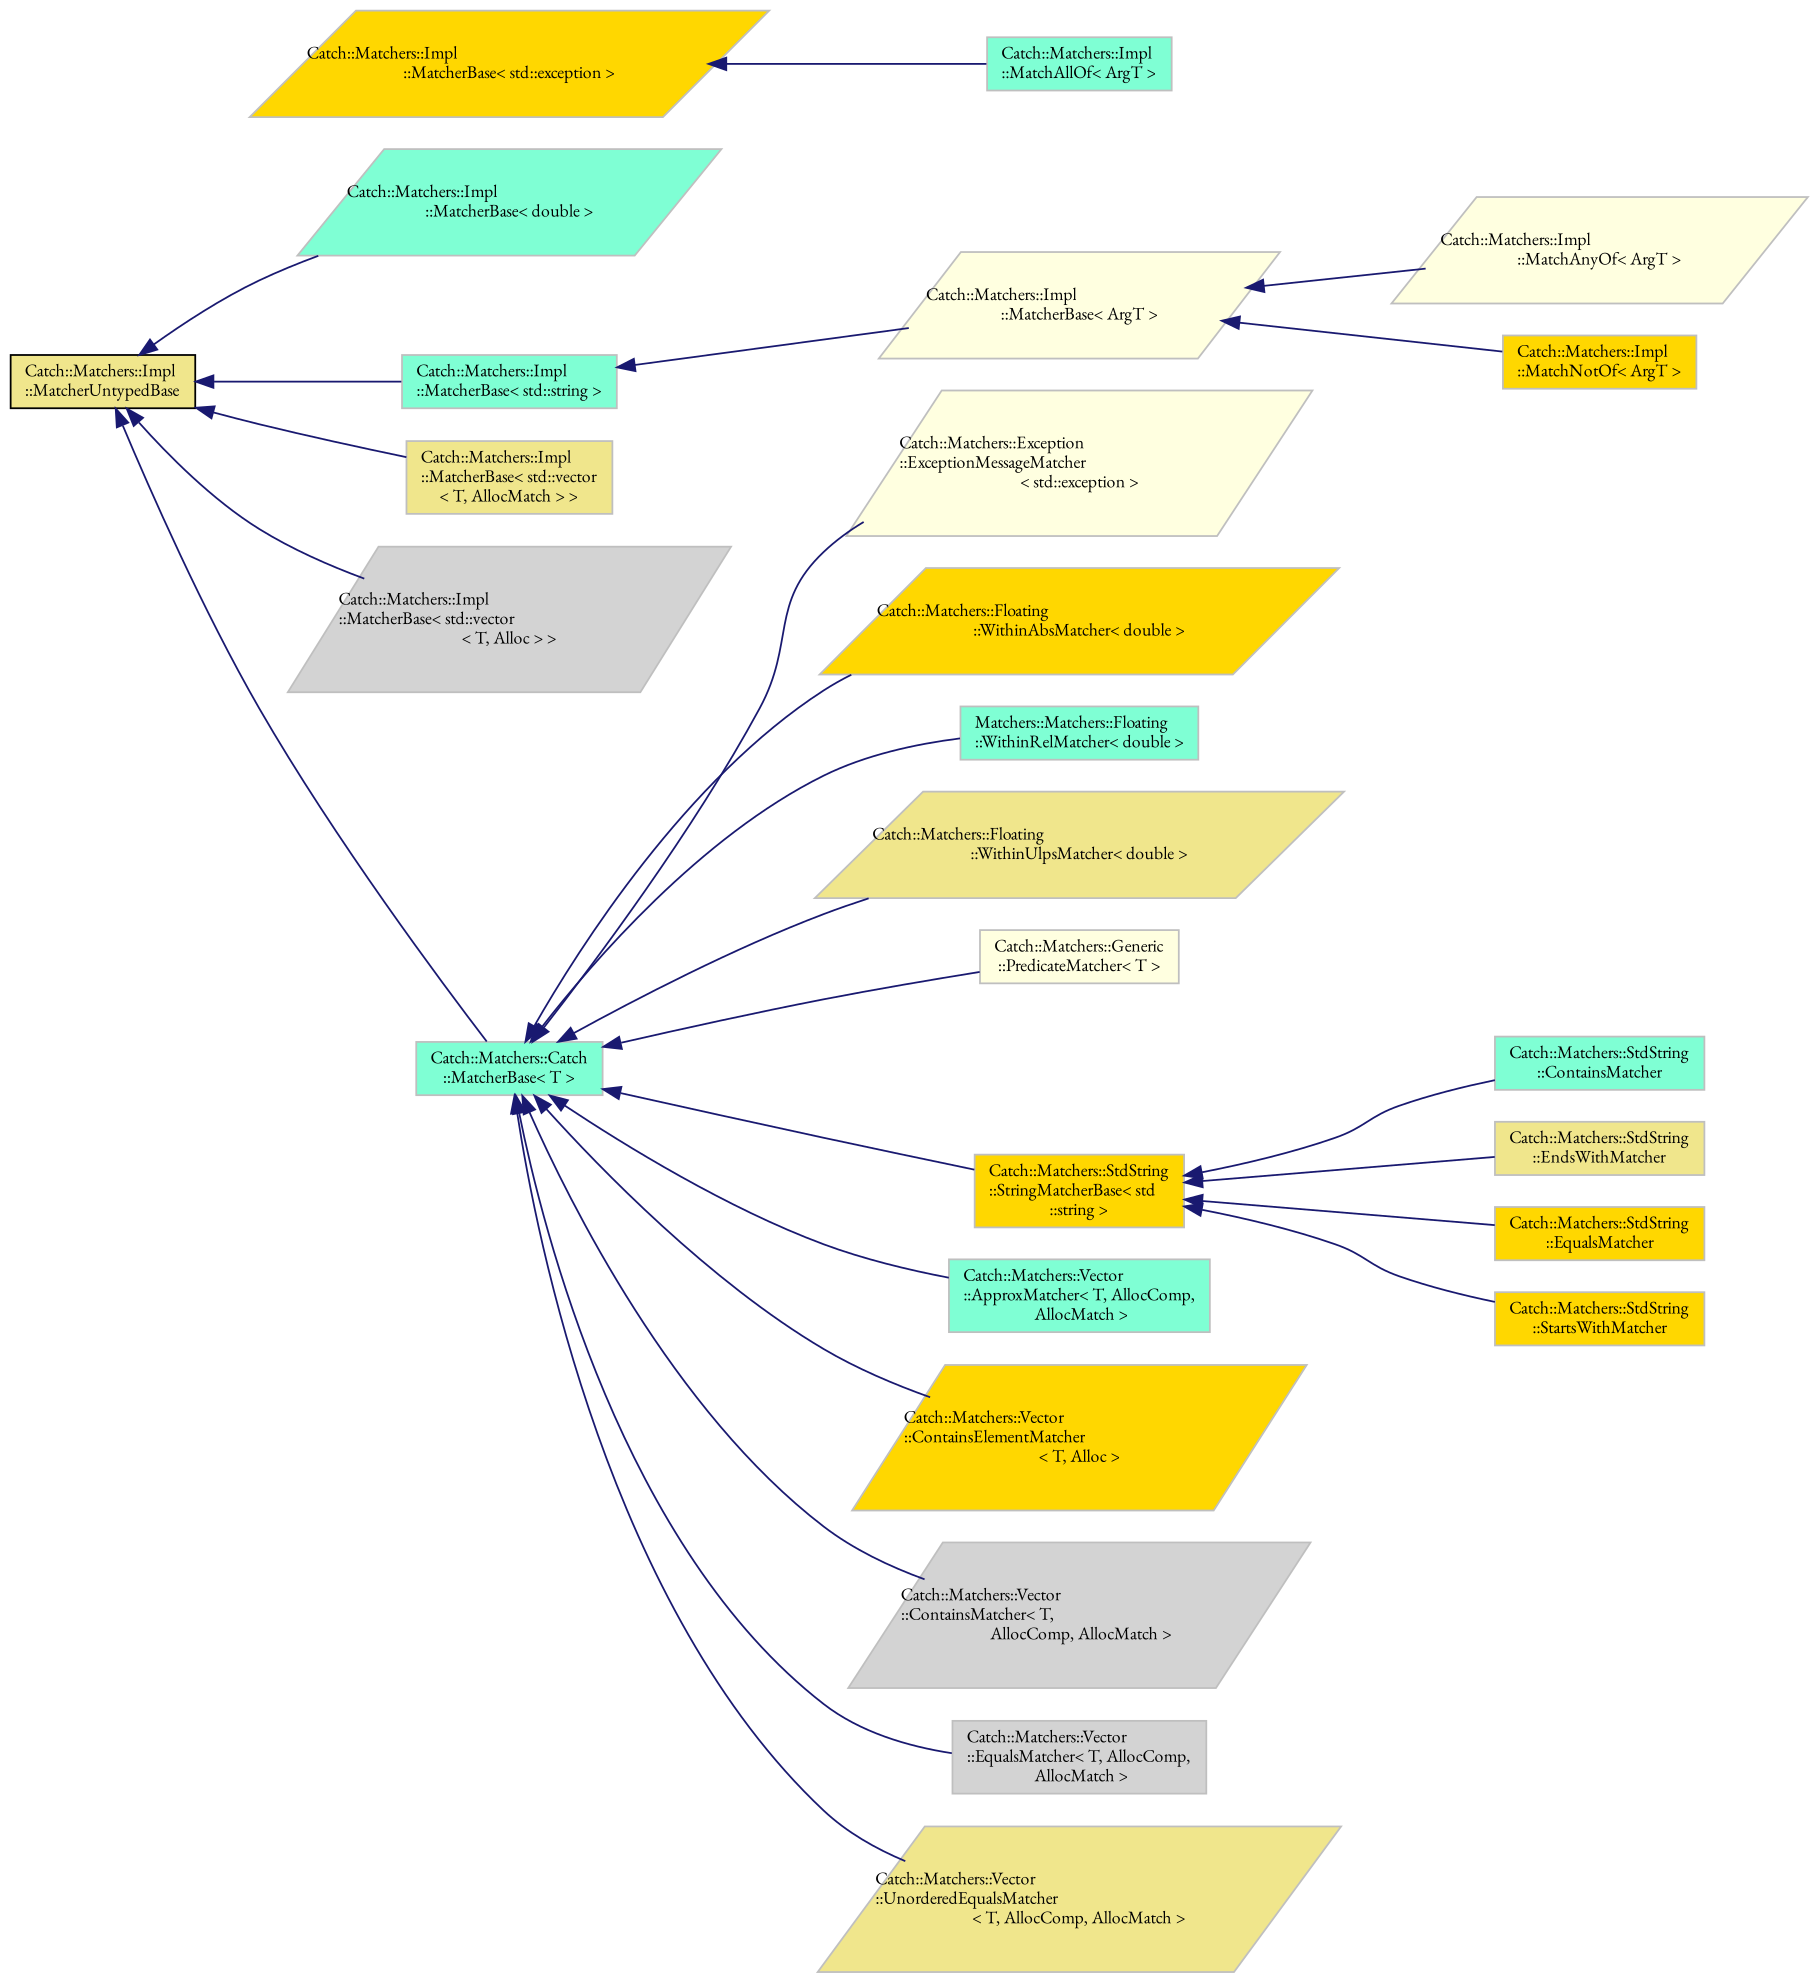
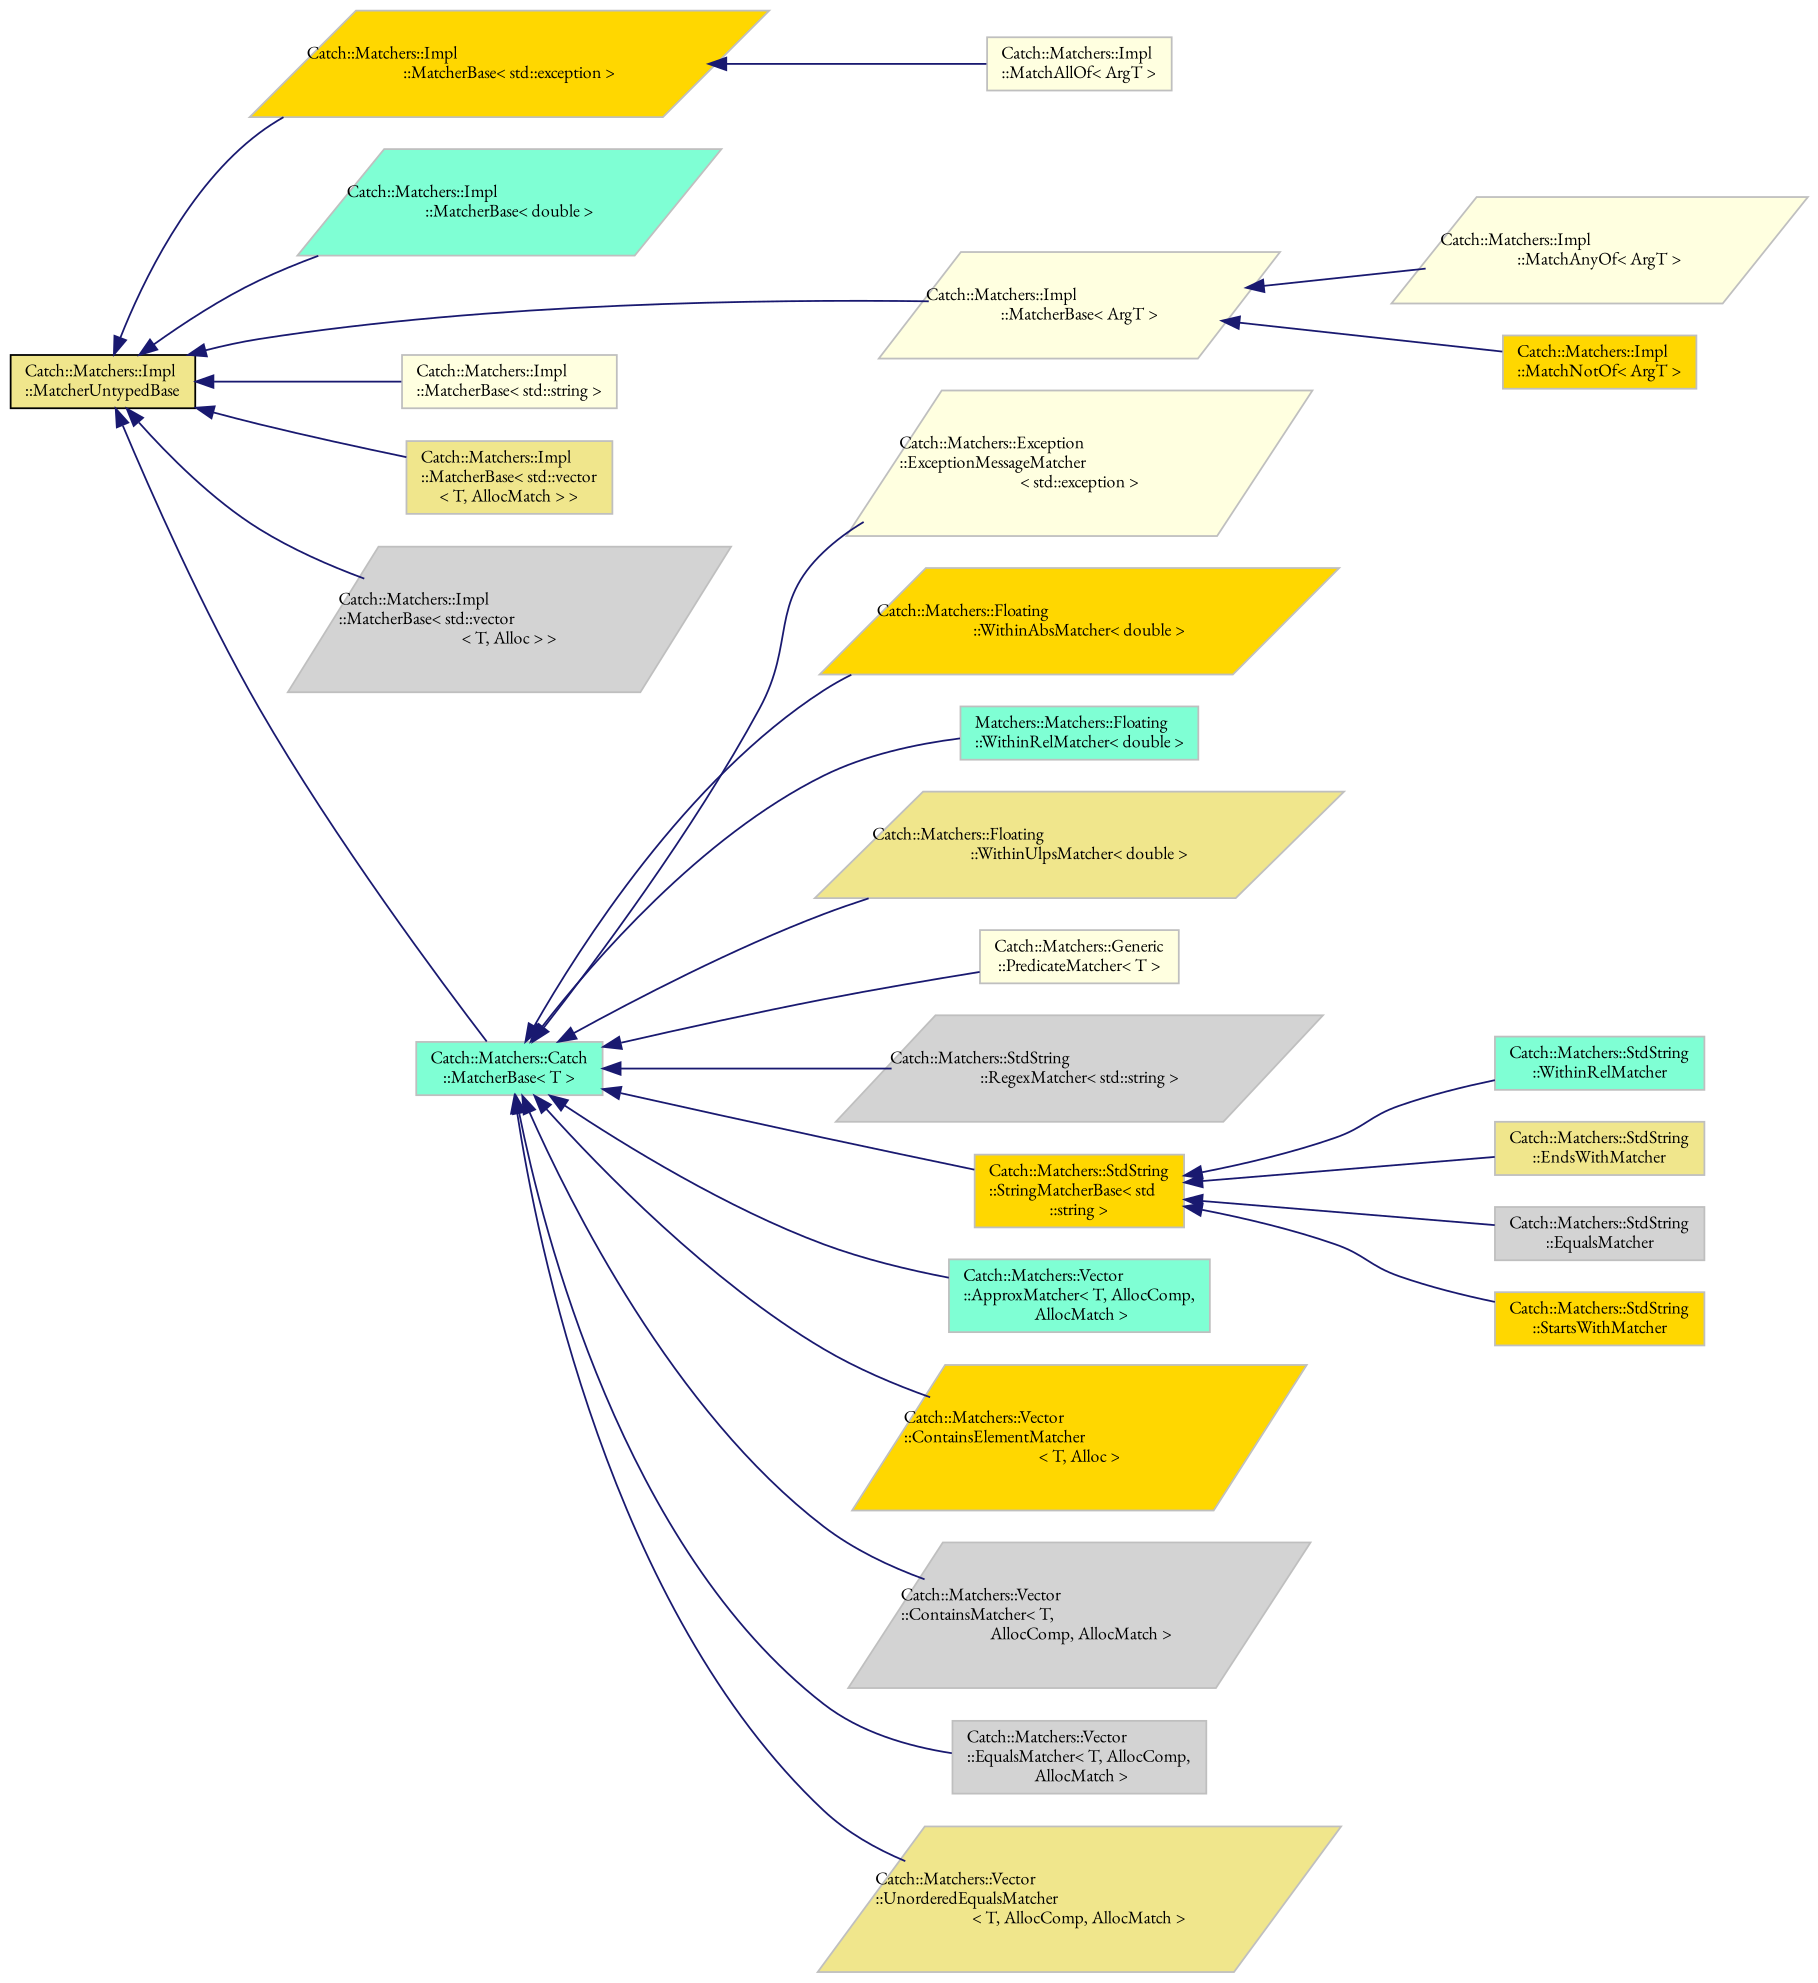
node "Catch::Matchers::Impl ::MatchAllOf< ArgT >": fillcolor aquamarine -> lightyellow
edge "Catch::Matchers::Impl ::MatcherBase< std::exception >" -> "Catch::Matchers::Impl ::MatcherUntypedBase": added
edge "Catch::Matchers::Impl ::MatcherBase< ArgT >" -> "Catch::Matchers::Impl ::MatcherBase< std::string >": now "Catch::Matchers::Impl ::MatcherBase< ArgT >" -> "Catch::Matchers::Impl ::MatcherUntypedBase"
node "Catch::Matchers::Impl ::MatcherBase< std::string >": fillcolor aquamarine -> lightyellow
node "Catch::Matchers::StdString ::ContainsMatcher": label "Catch::Matchers::StdString ::ContainsMatcher" -> "Catch::Matchers::StdString ::WithinRelMatcher"
node "Catch::Matchers::StdString ::RegexMatcher< std::string >": added
node "Catch::Matchers::StdString ::EqualsMatcher": fillcolor gold -> lightgrey
